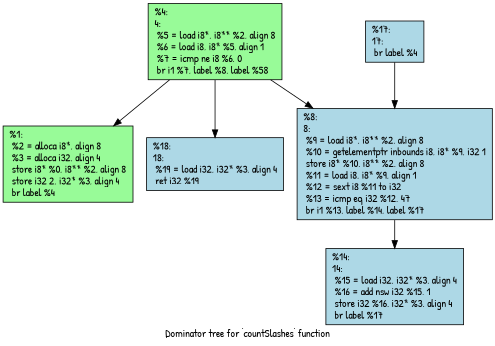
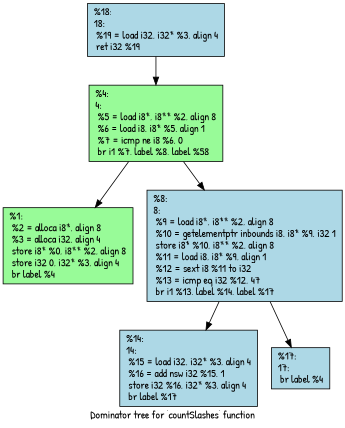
edge "%17:" -> "%8:": reversed
edge "%4:" -> "%18:": reversed
node "%1:": text "store i32 2, i32* %3, align 4" -> "store i32 0, i32* %3, align 4"
